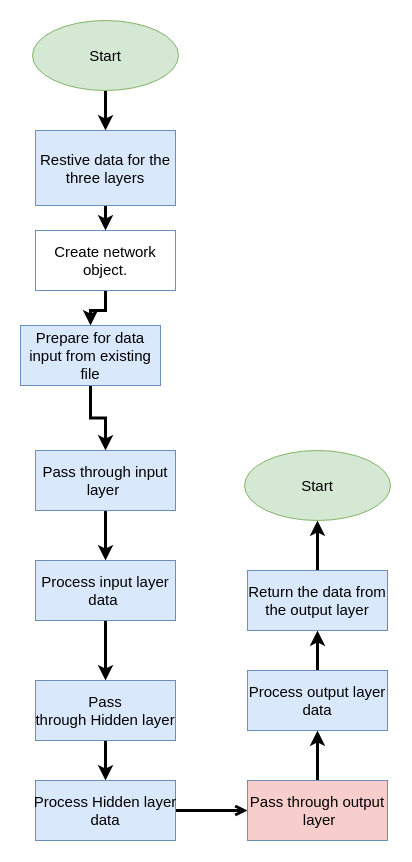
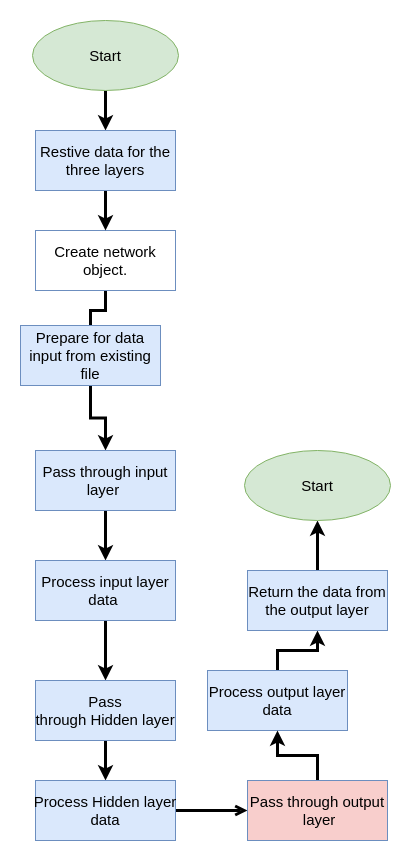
node "Restive data for the three layers": size 140x75 -> 140x60
edge "Create network object." -> "Prepare for data input from existing file": arrowhead classic -> none
node "Process output layer data": moved (318, 701) -> (278, 701)
